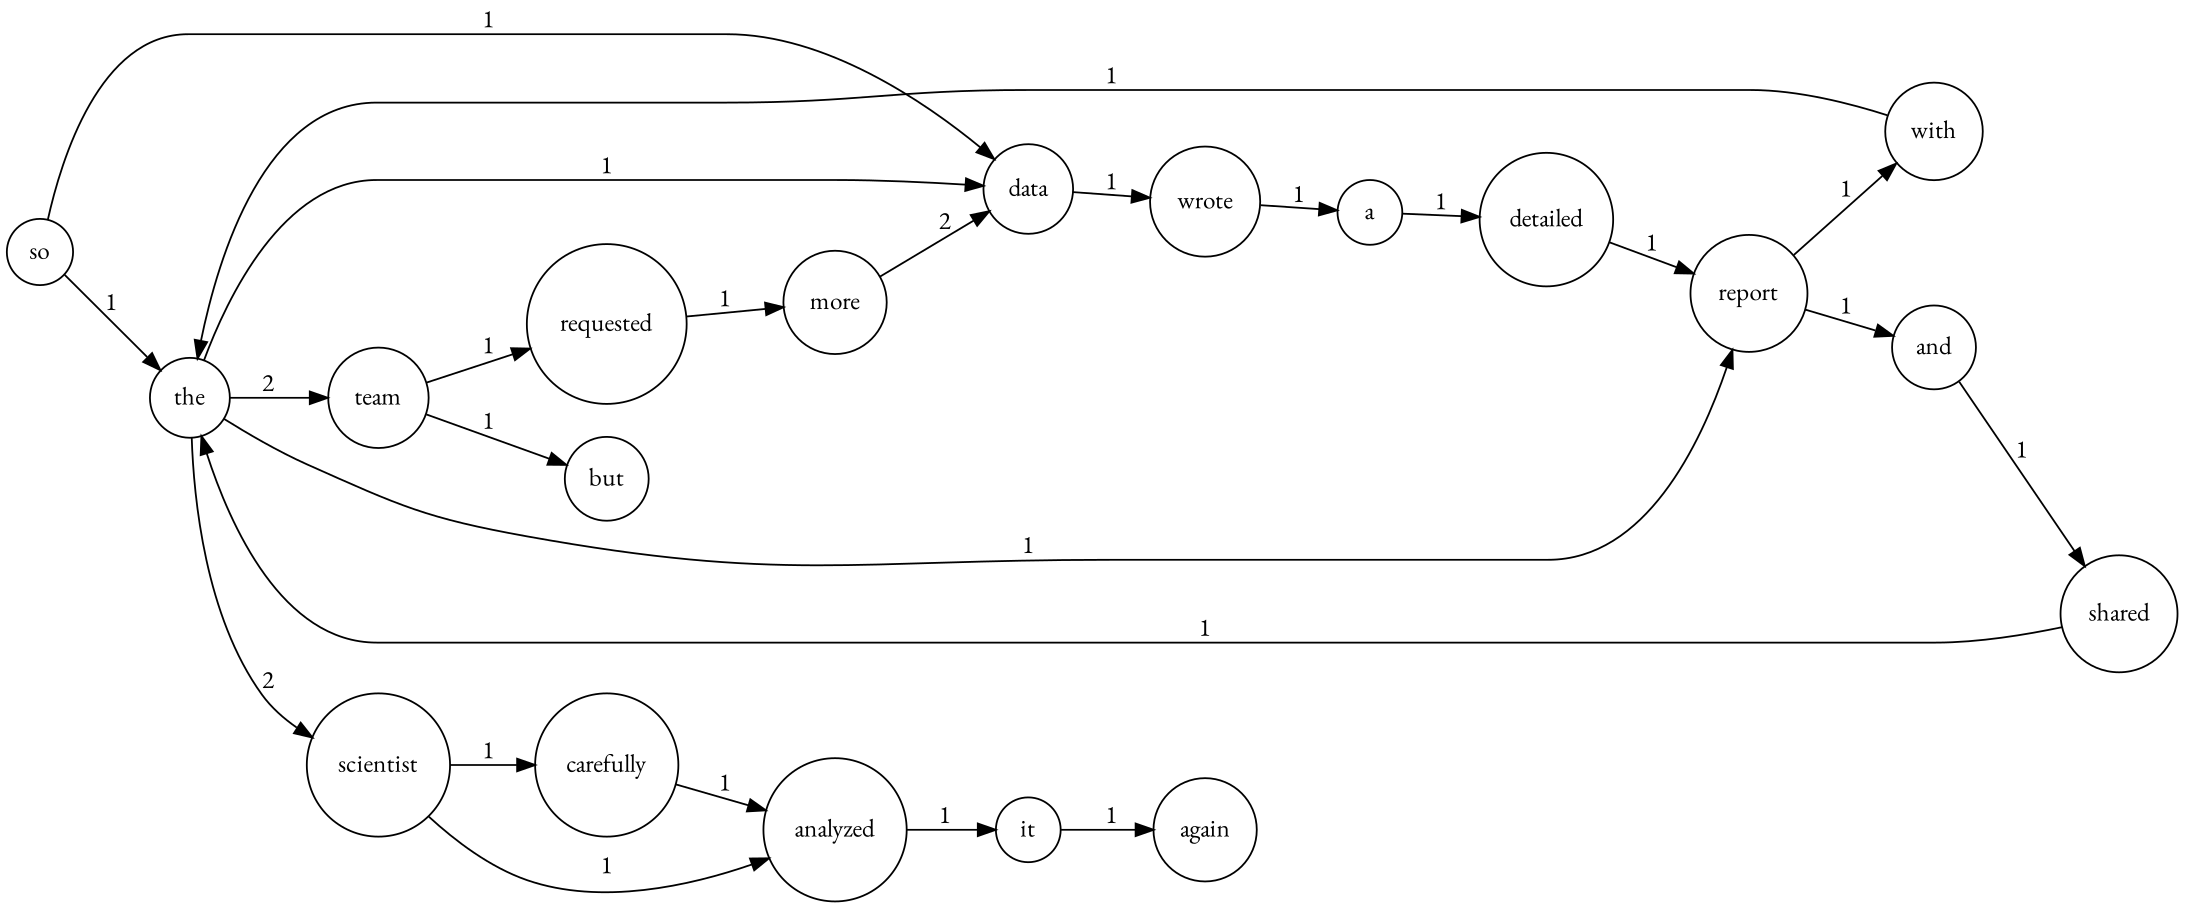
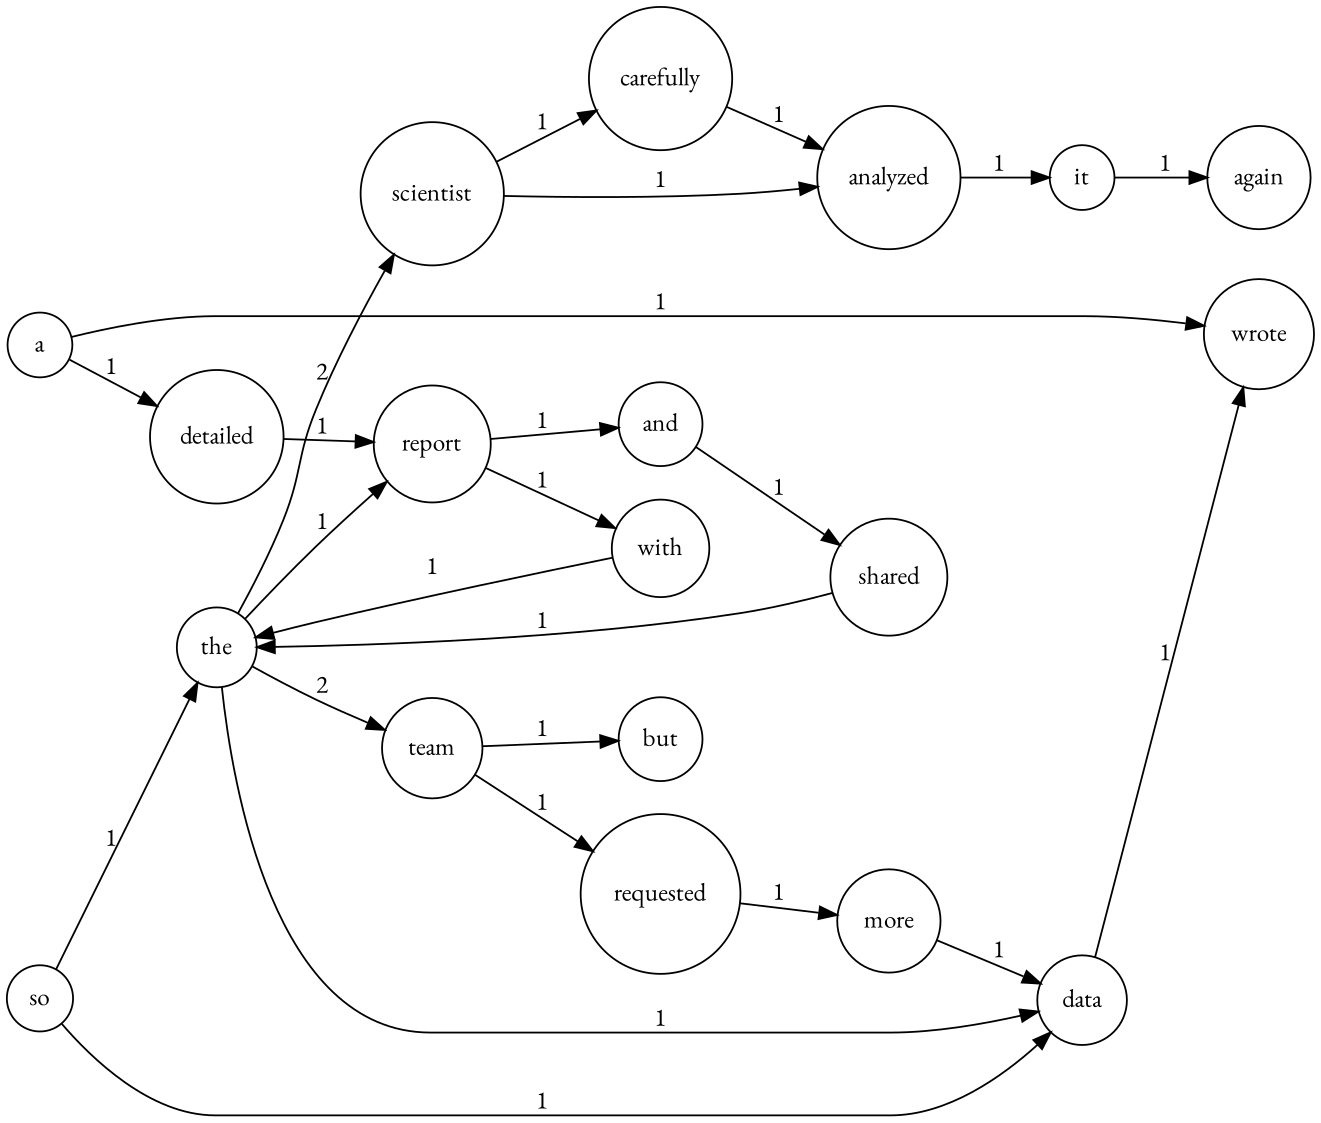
edge "wrote" -> "a": reversed
edge "more" -> "data": label "2" -> "1"
